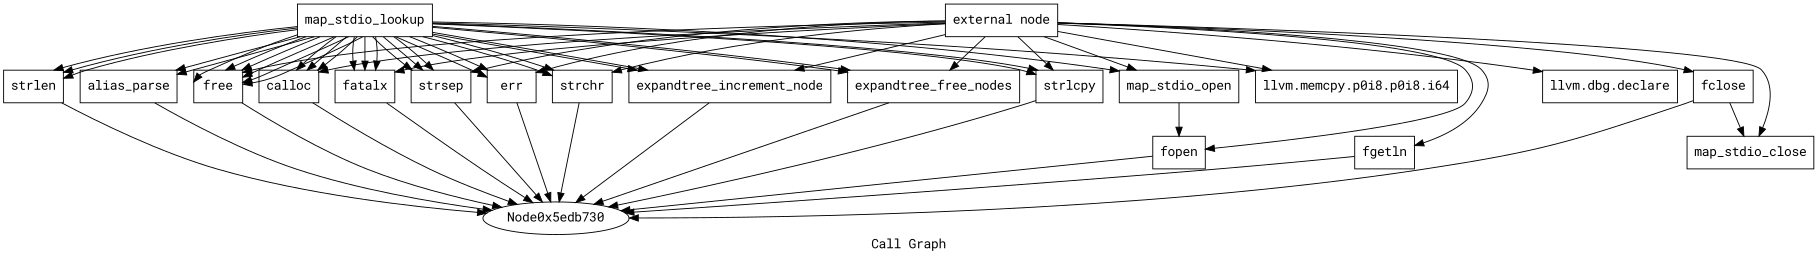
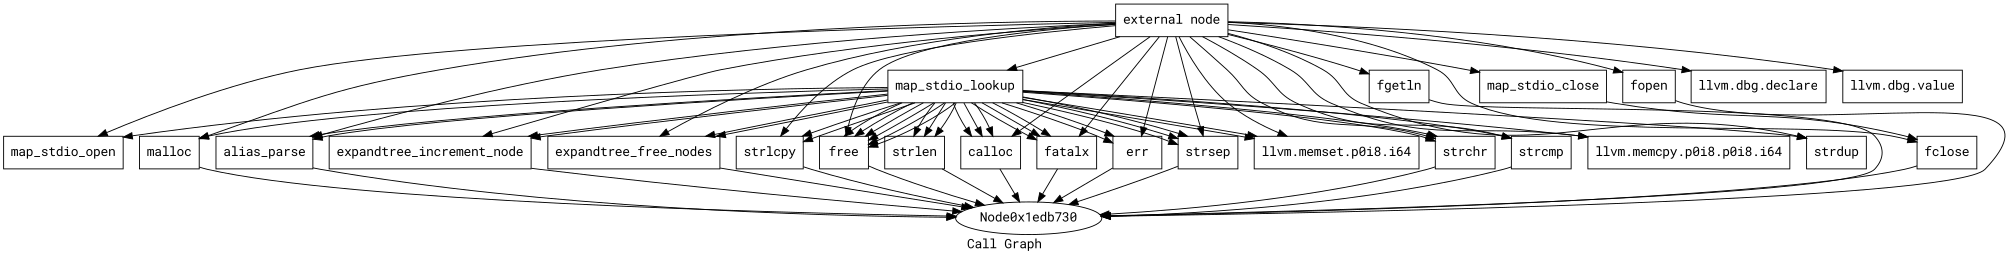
edge "external node" -> "map_stdio_lookup": added
edge "external node" -> "alias_parse": added
node "llvm.dbg.value": added
edge "map_stdio_open" -> "fopen": removed
edge "fclose" -> "map_stdio_close": reversed
node "malloc": added
node "llvm.memset.p0i8.i64": added
node "strcmp": added
node "strdup": added
node "Node0x5edb730": label "Node0x5edb730" -> "Node0x1edb730"
